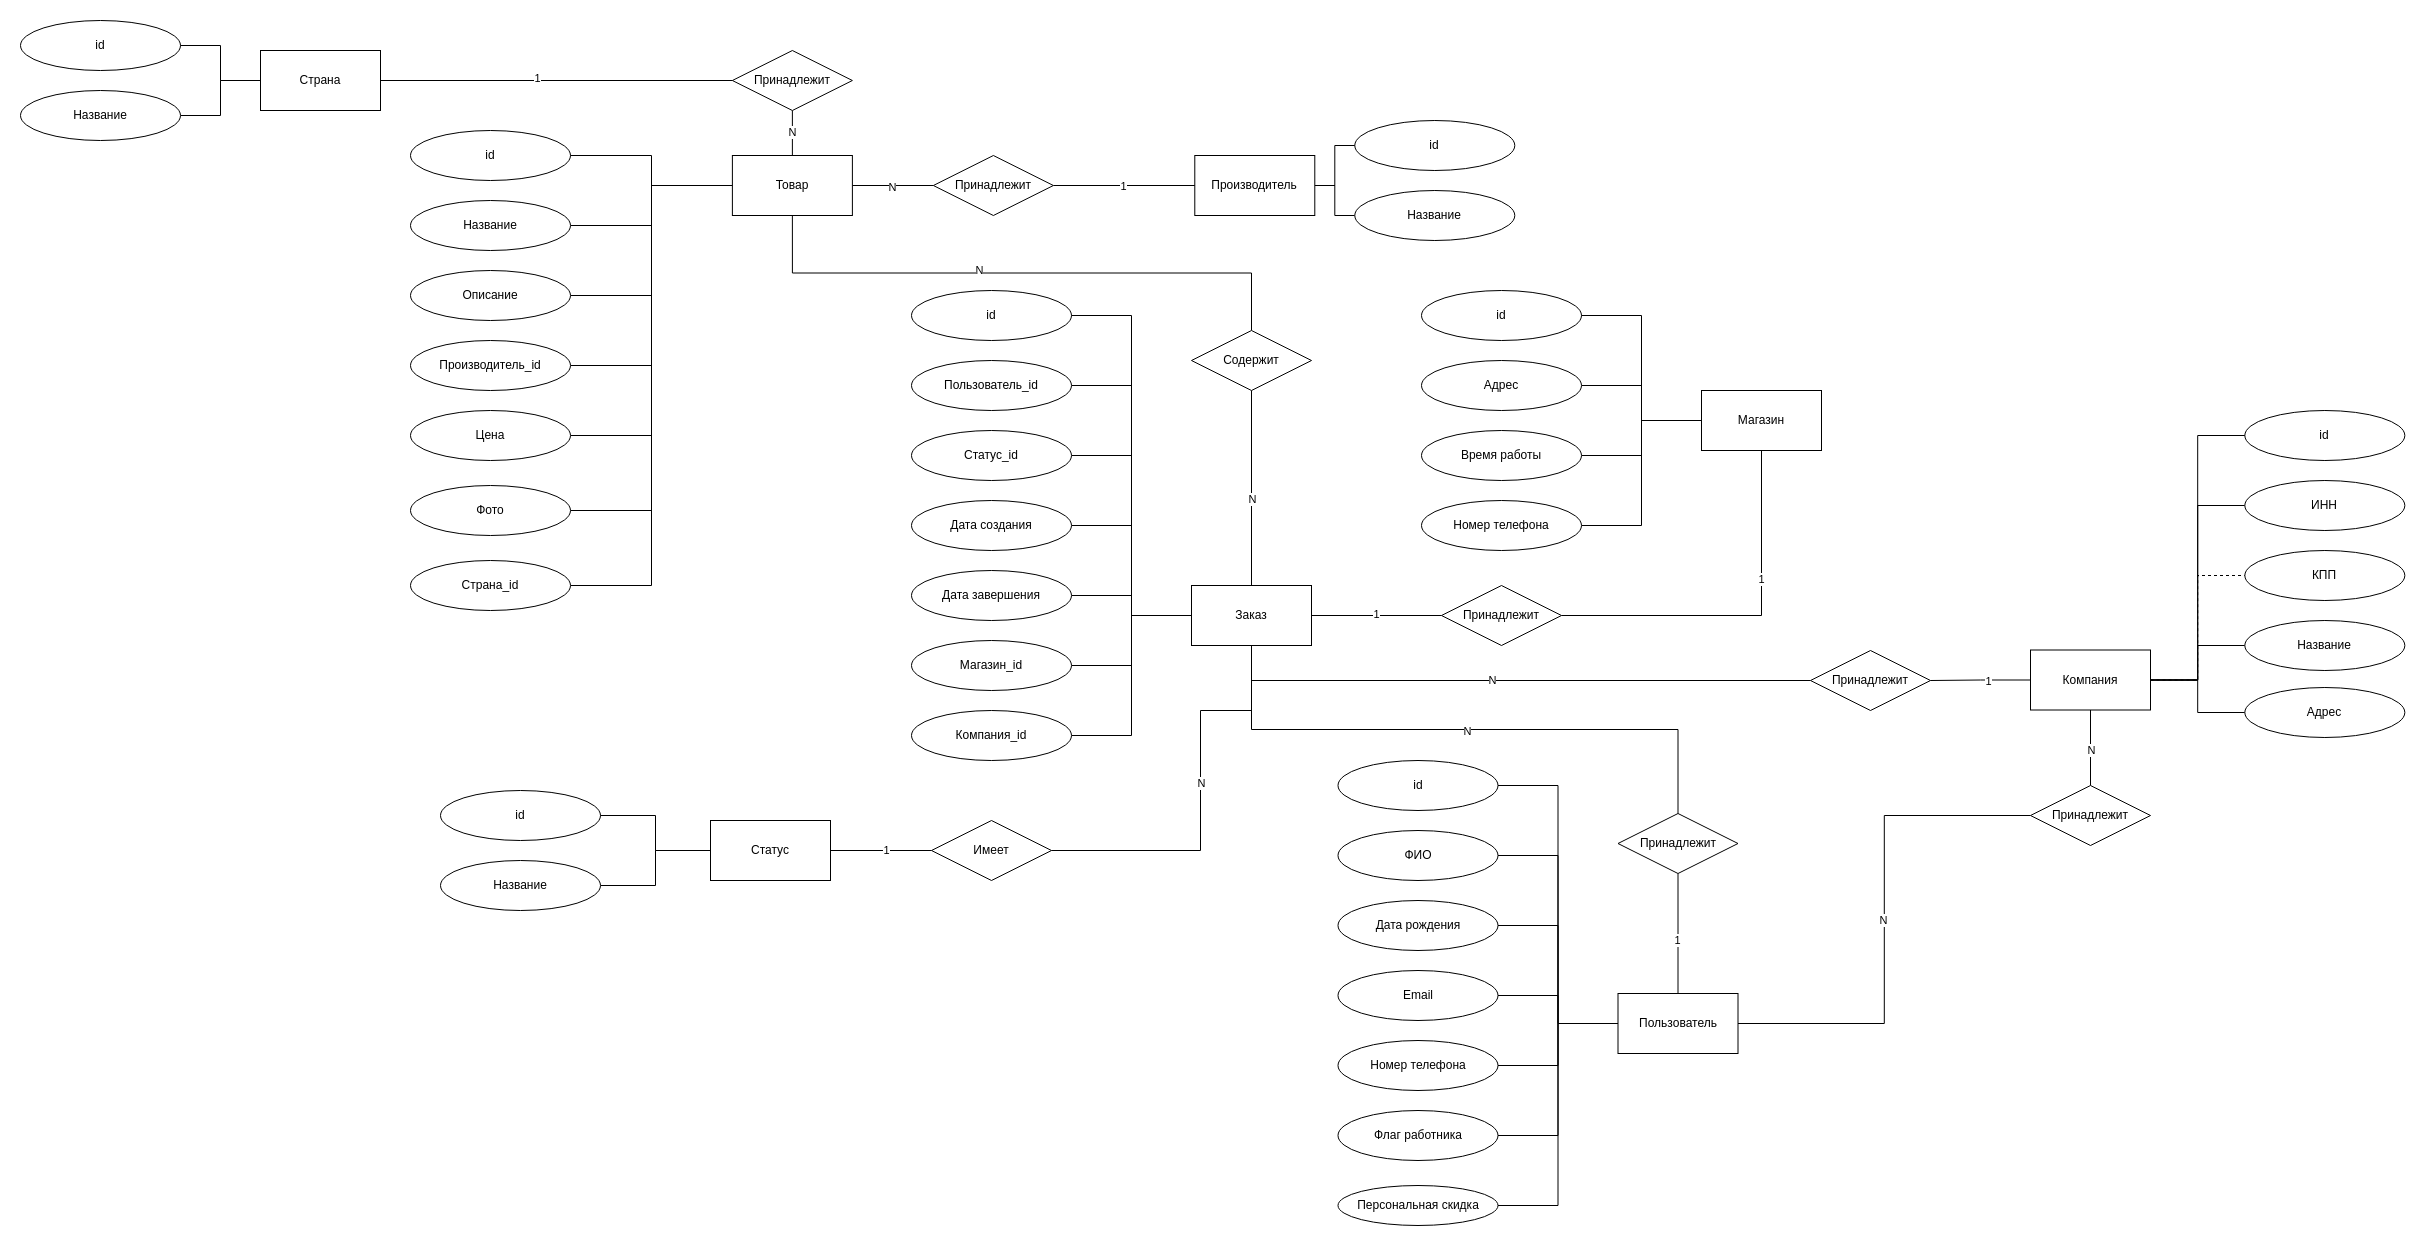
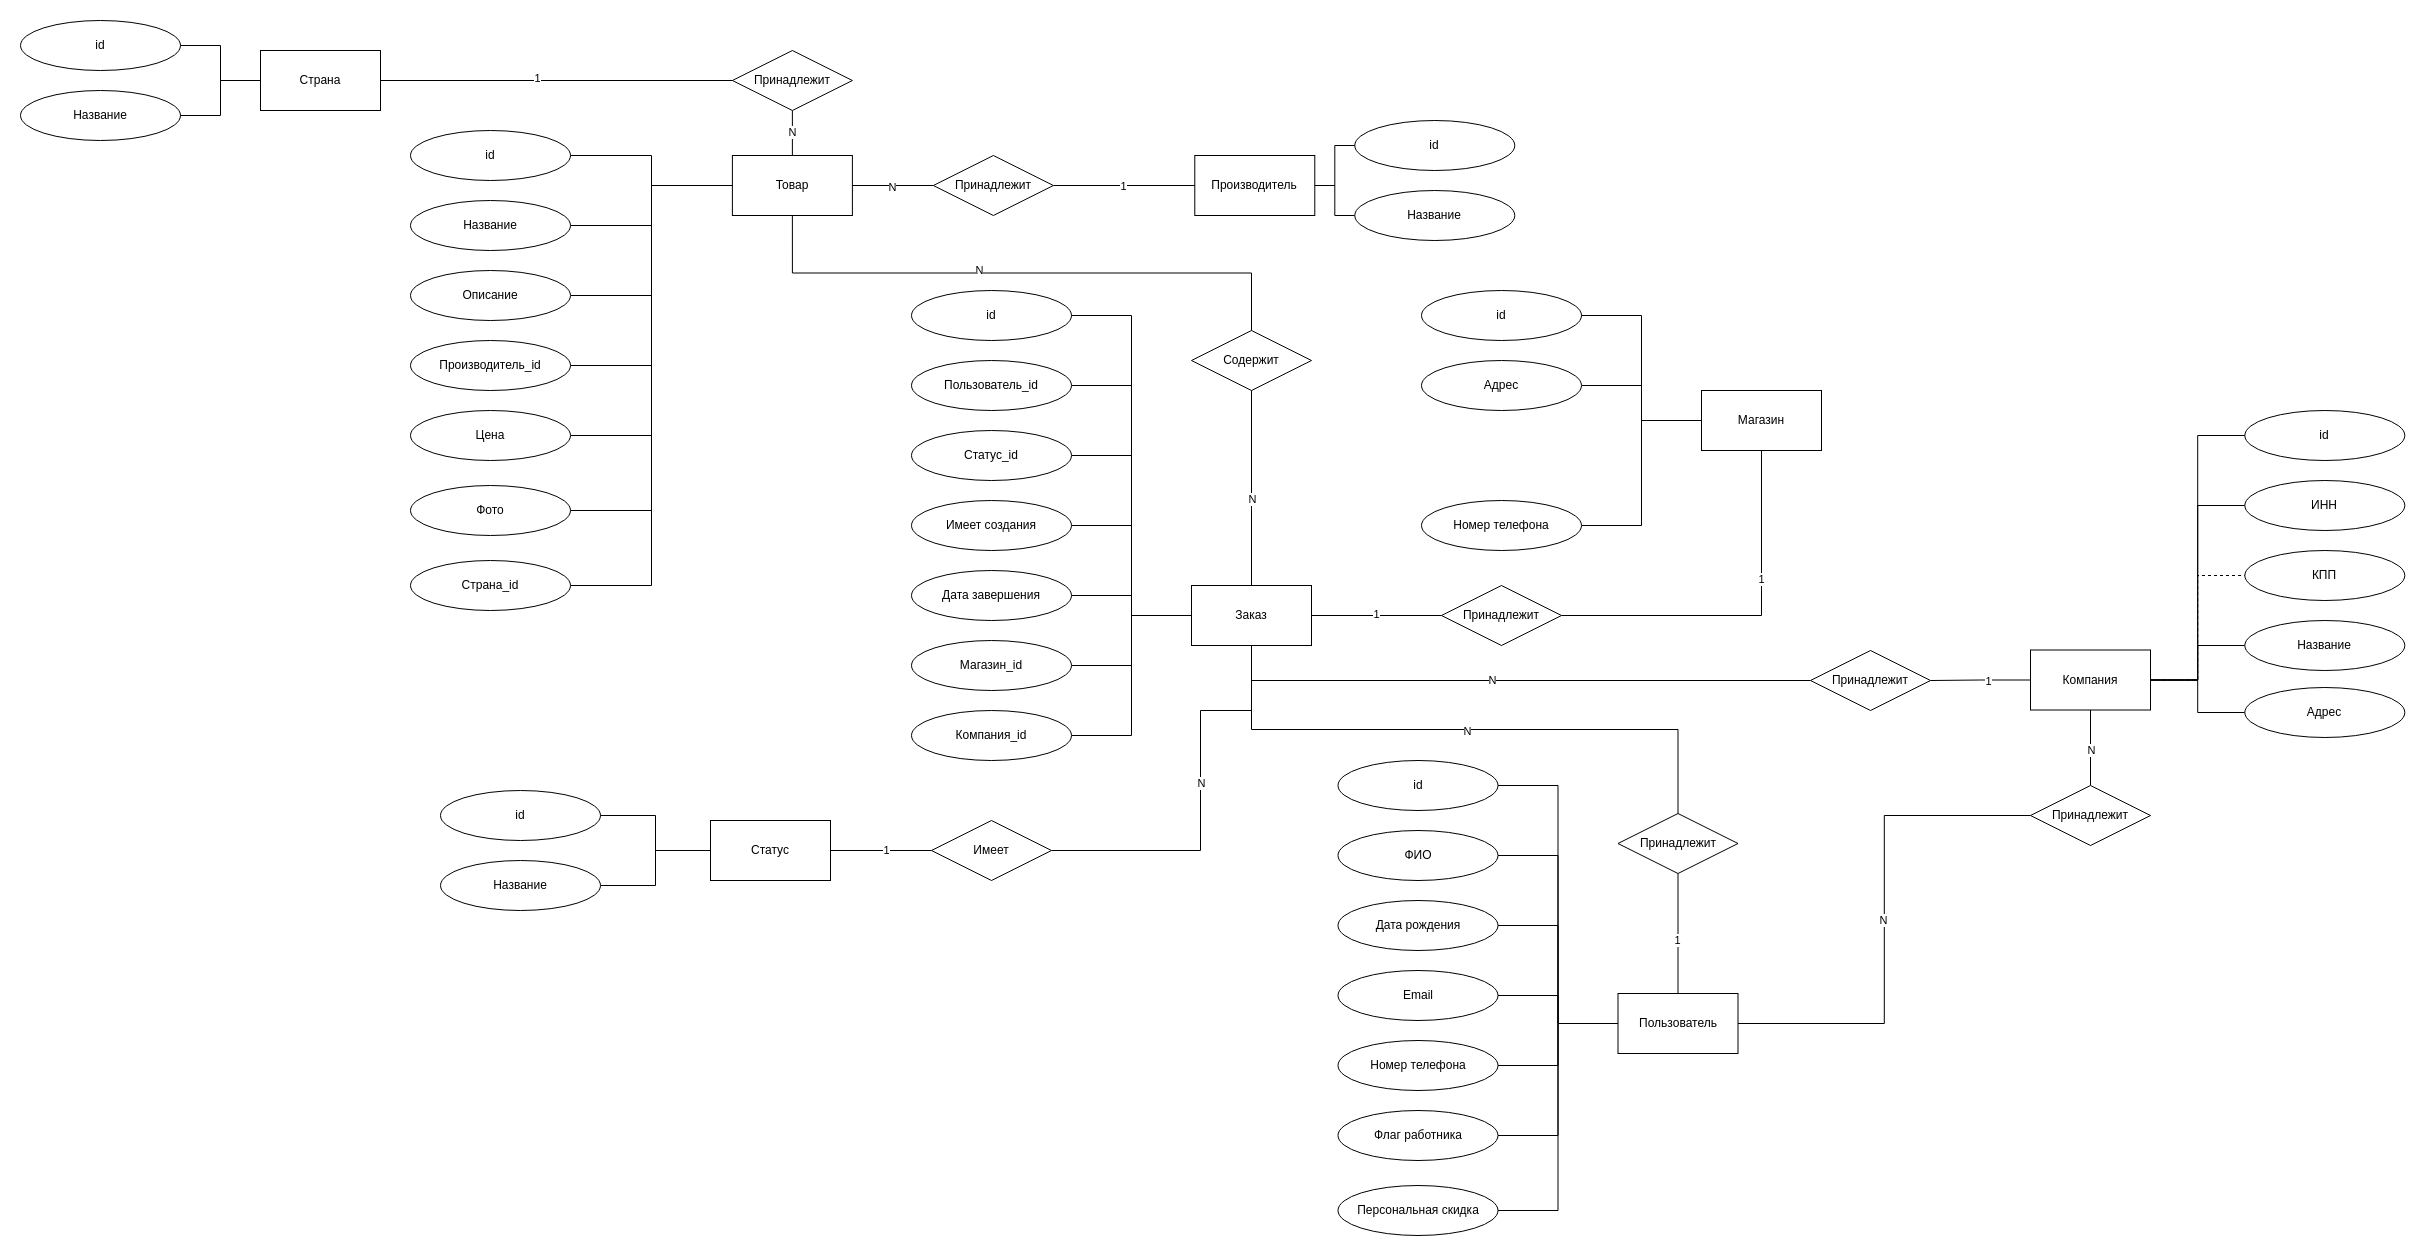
node "Время работы": removed
edge "Магазин" -- "Время работы": removed
node "Дата создания": label "Дата создания" -> "Имеет создания"
node "Персональная скидка": size 160x40 -> 160x50
